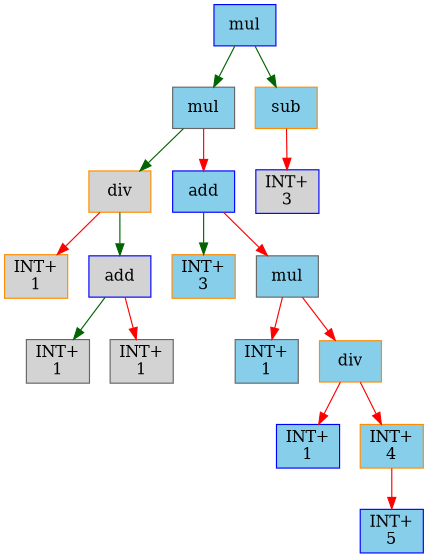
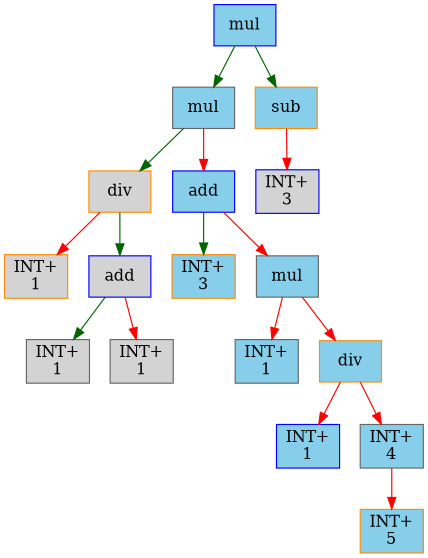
node "INT+ 4": color darkorange -> gray40
node "INT+ 5": color blue -> darkorange
